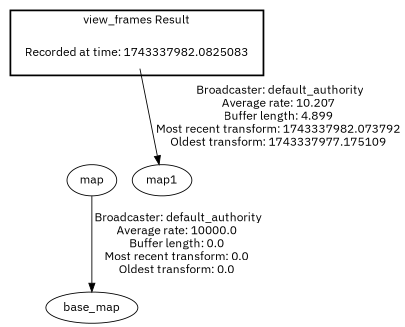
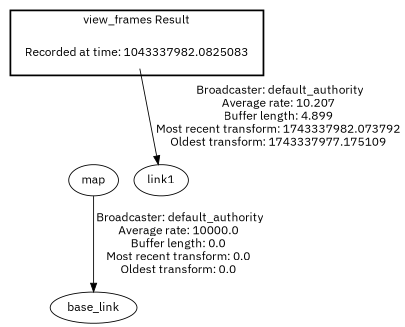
node "Recorded at time: 1743337982.0825083": label "Recorded at time: 1743337982.0825083" -> "Recorded at time: 1043337982.0825083"
node "map1": label "map1" -> "link1"
node "base_map": label "base_map" -> "base_link"
